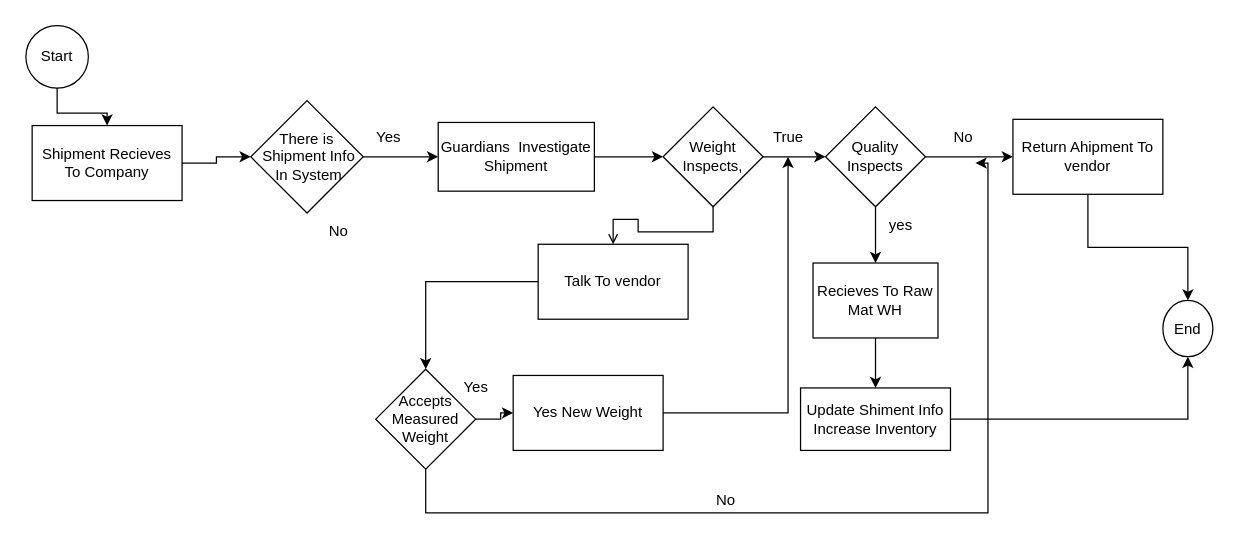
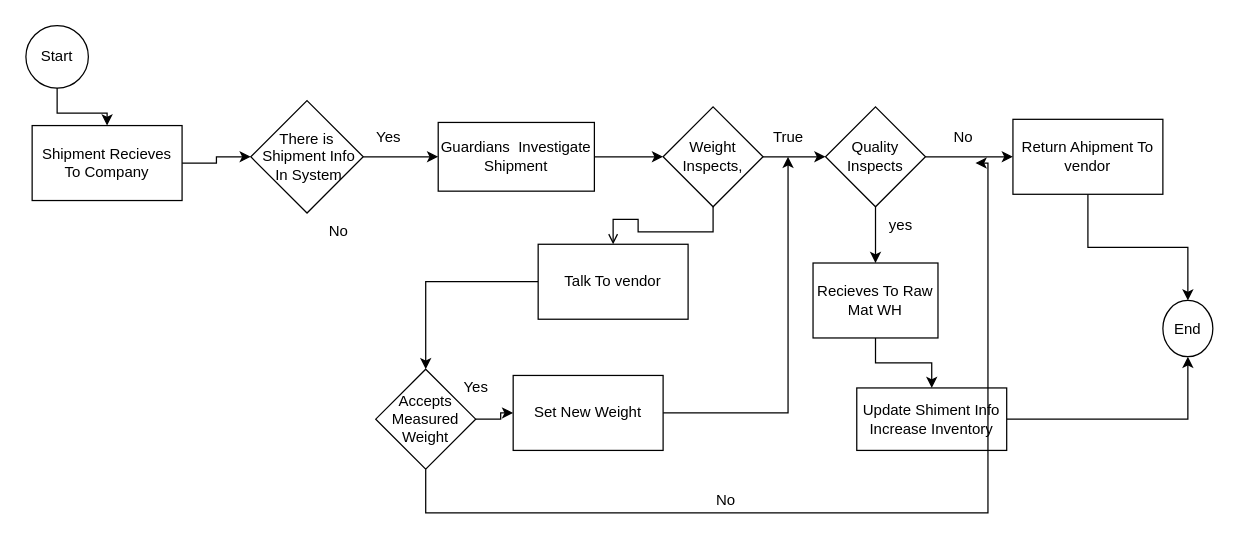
node "Yes New Weight": label "Yes New Weight" -> "Set New Weight"
node "Update Shiment Info Increase Inventory": moved (876, 419) -> (932, 419)
